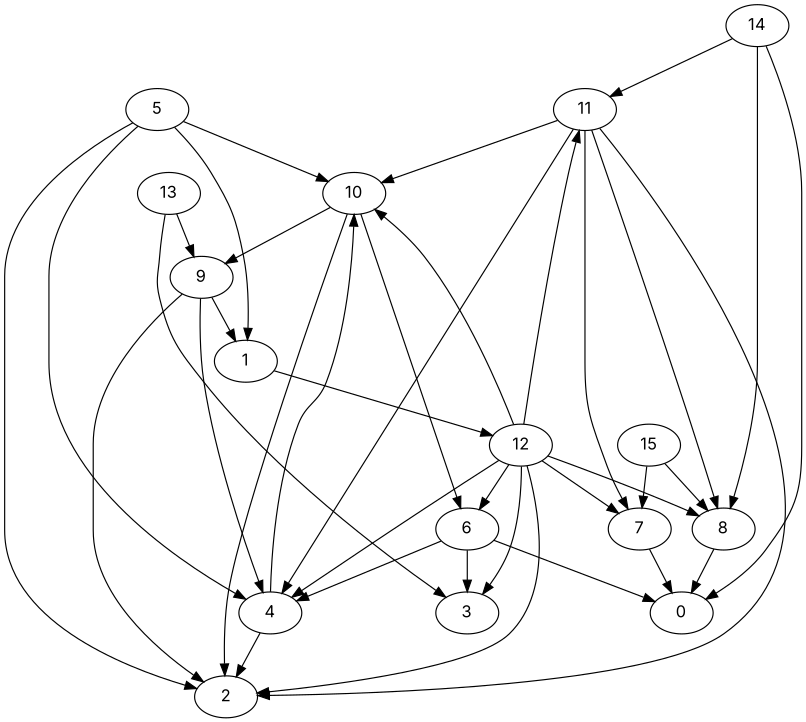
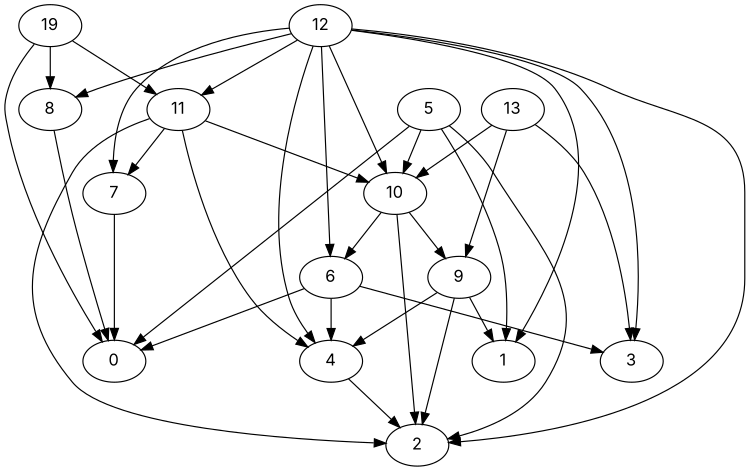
node "14": label "14" -> "19"
edge "11" -> "8": removed
edge "5" -> "4": now "5" -> "0"
edge "1" -> "12": reversed
edge "4" -> "10": now "13" -> "10"
node "15": removed
